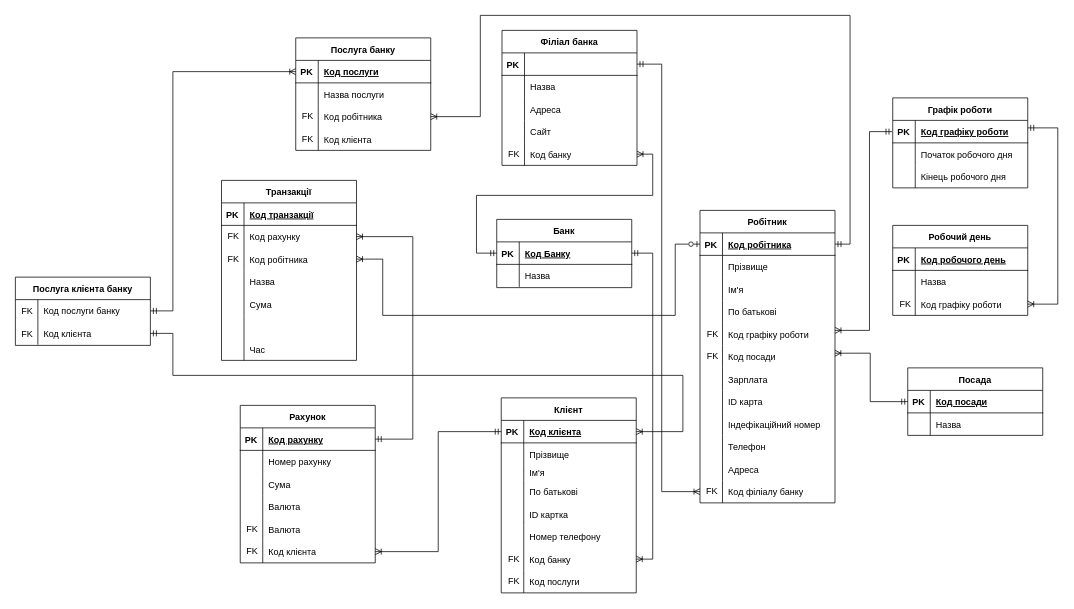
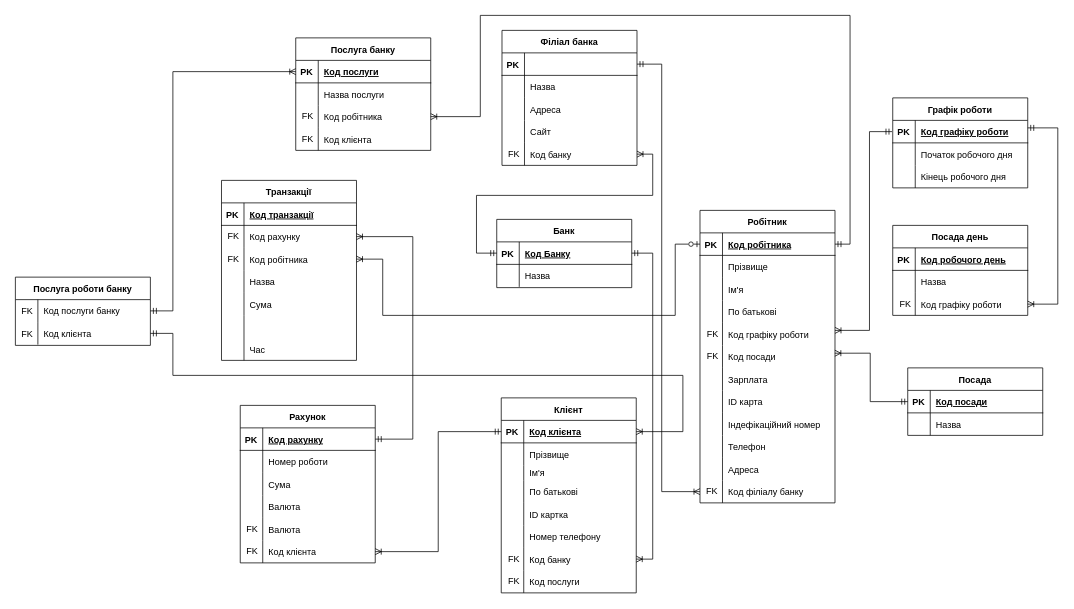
node "Робочий день": label "Робочий день" -> "Посада день"
node "Послуга клієнта банку": label "Послуга клієнта банку" -> "Послуга роботи банку"
node "Номер рахунку": label "Номер рахунку" -> "Номер роботи"
